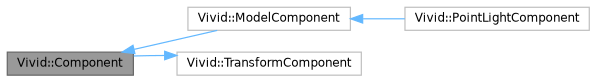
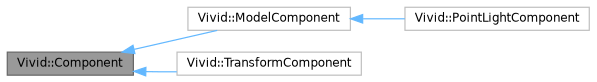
edge "Vivid::Component" -> "Vivid::TransformComponent": reversed
